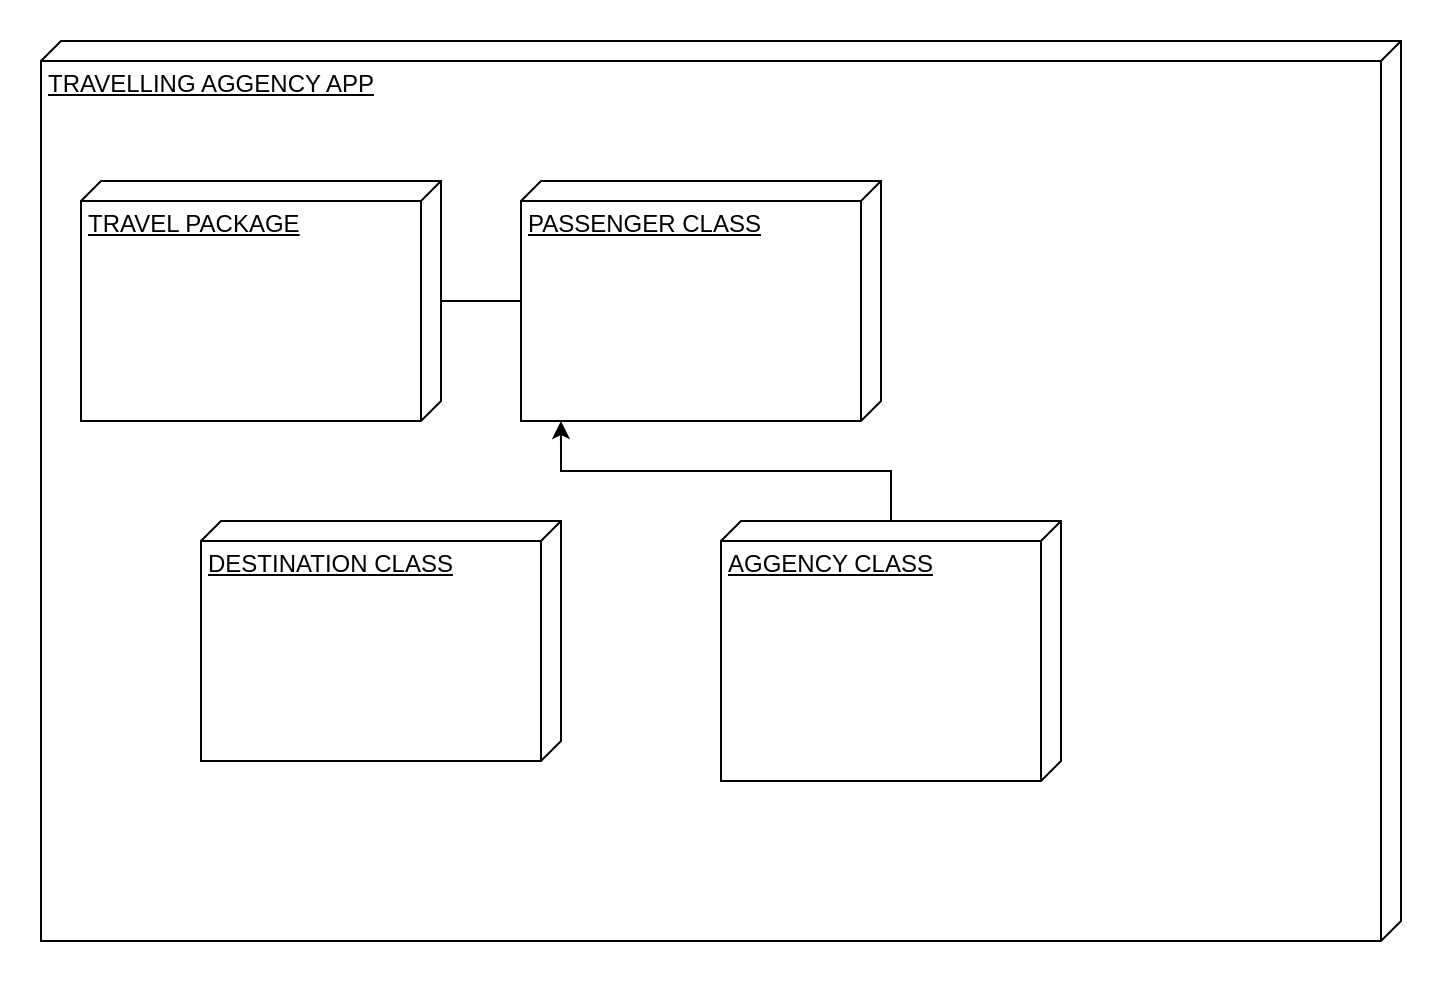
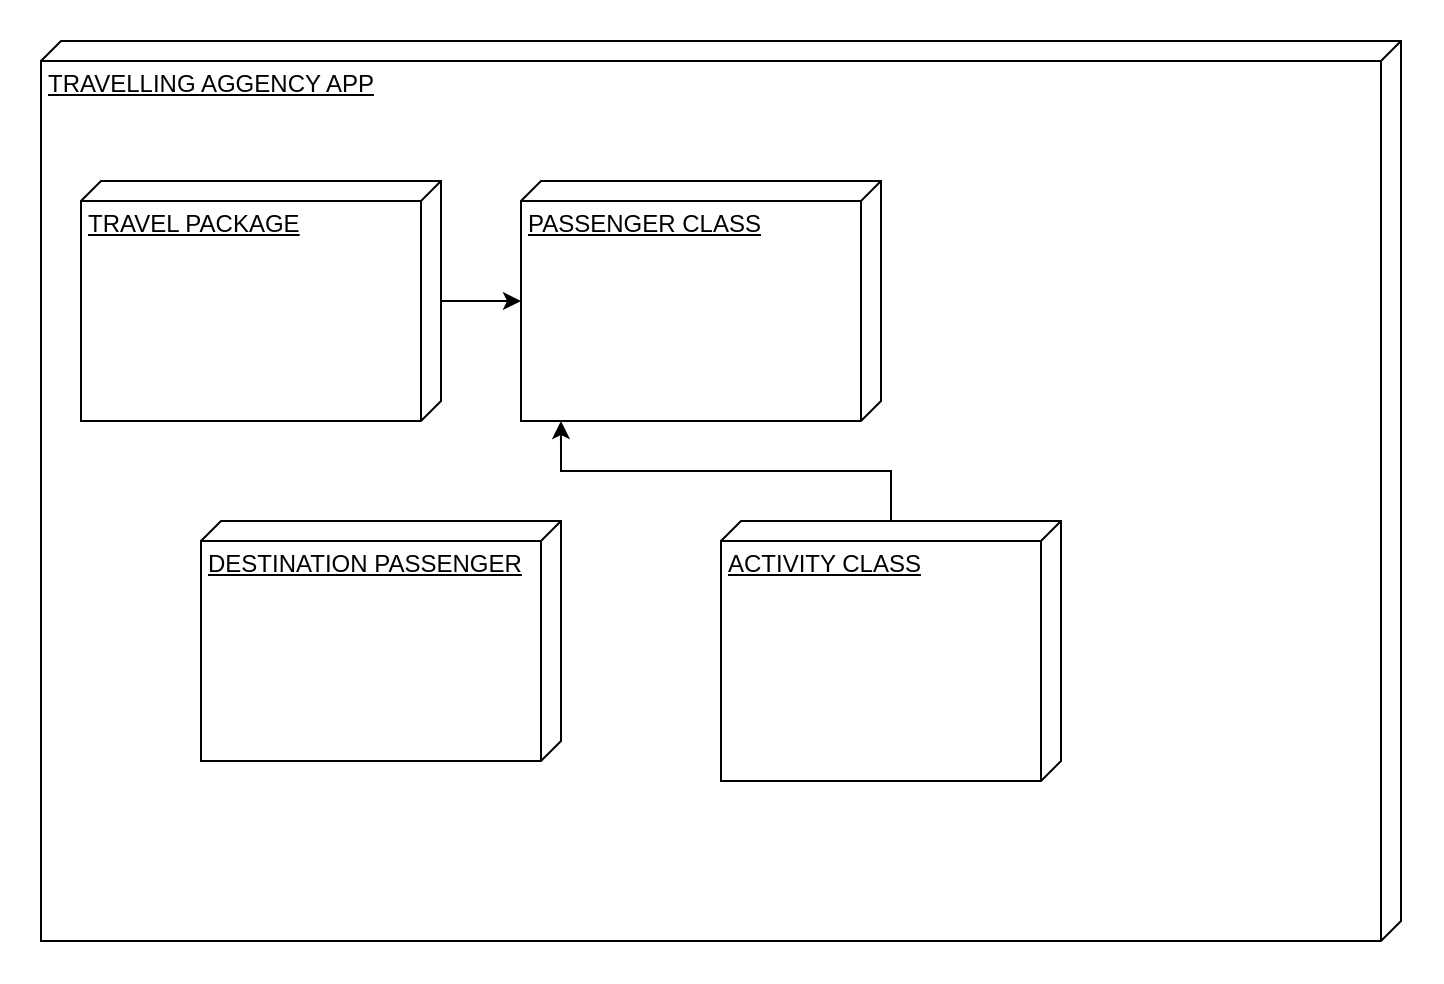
edge "TRAVEL PACKAGE" -- "PASSENGER CLASS": arrowhead none -> classic
node "DESTINATION CLASS": label "DESTINATION CLASS" -> "DESTINATION PASSENGER"
node "AGGENCY CLASS": label "AGGENCY CLASS" -> "ACTIVITY CLASS"
